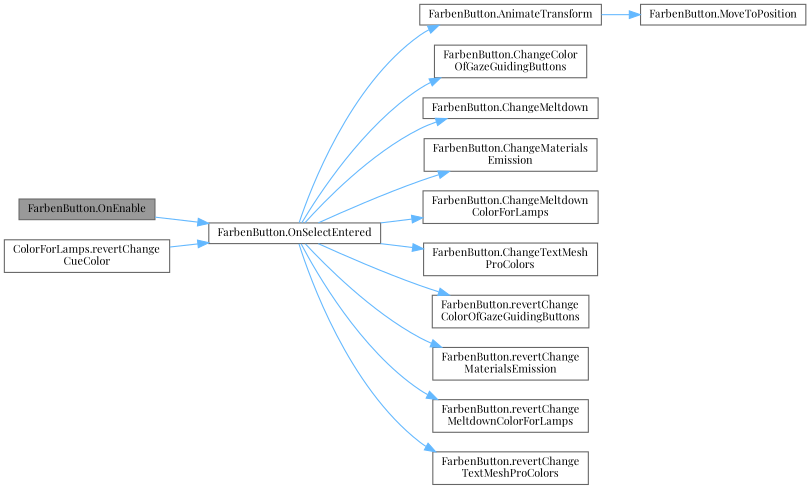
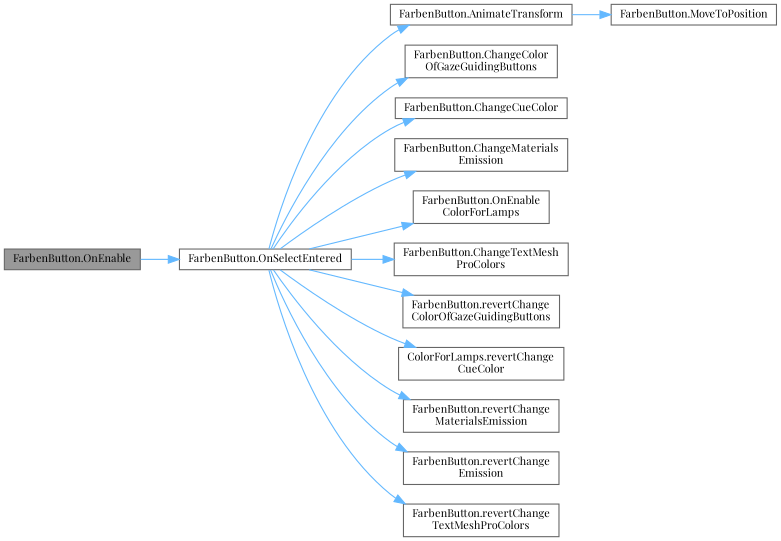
node "FarbenButton.ChangeMeltdown": label "FarbenButton.ChangeMeltdown" -> "FarbenButton.ChangeCueColor"
node "FarbenButton.ChangeMeltdown ColorForLamps": label "FarbenButton.ChangeMeltdown ColorForLamps" -> "FarbenButton.OnEnable ColorForLamps"
edge "ColorForLamps.revertChange CueColor" -> "FarbenButton.OnSelectEntered": reversed
node "FarbenButton.revertChange MeltdownColorForLamps": label "FarbenButton.revertChange MeltdownColorForLamps" -> "FarbenButton.revertChange Emission"
